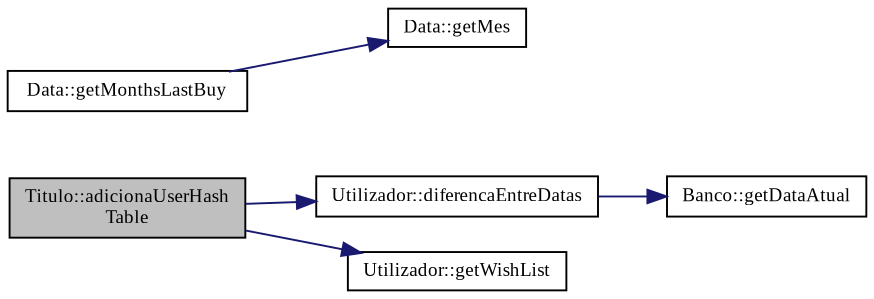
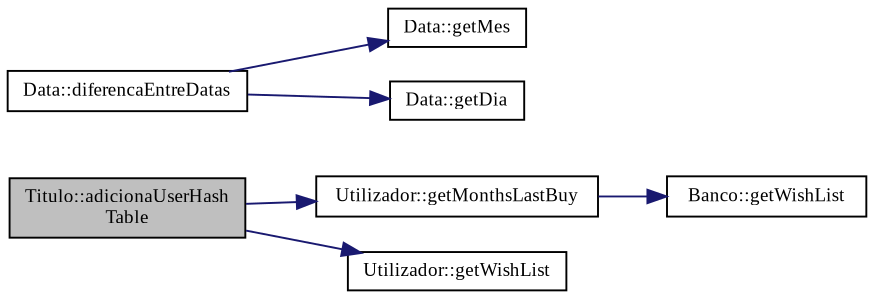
node "Data::getMonthsLastBuy": label "Data::getMonthsLastBuy" -> "Data::diferencaEntreDatas"
node "Data::getDia": added
node "Utilizador::diferencaEntreDatas": label "Utilizador::diferencaEntreDatas" -> "Utilizador::getMonthsLastBuy"
node "Banco::getDataAtual": label "Banco::getDataAtual" -> "Banco::getWishList"
